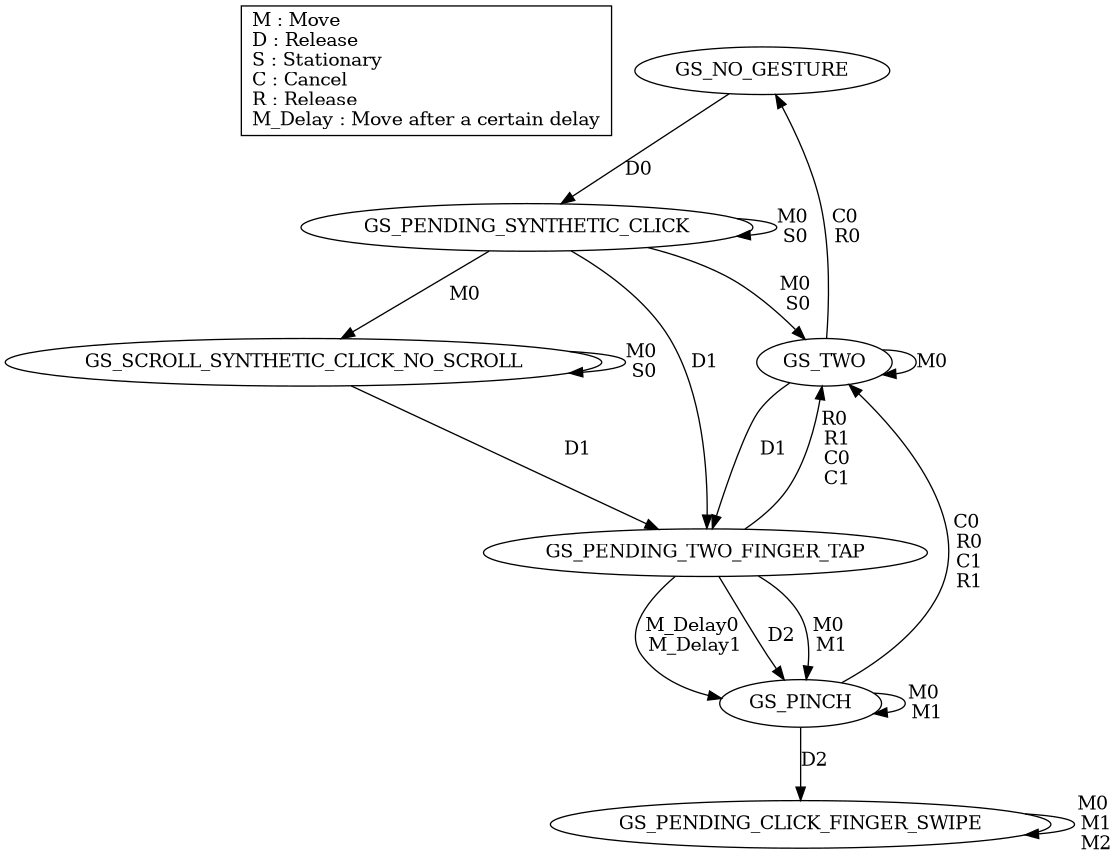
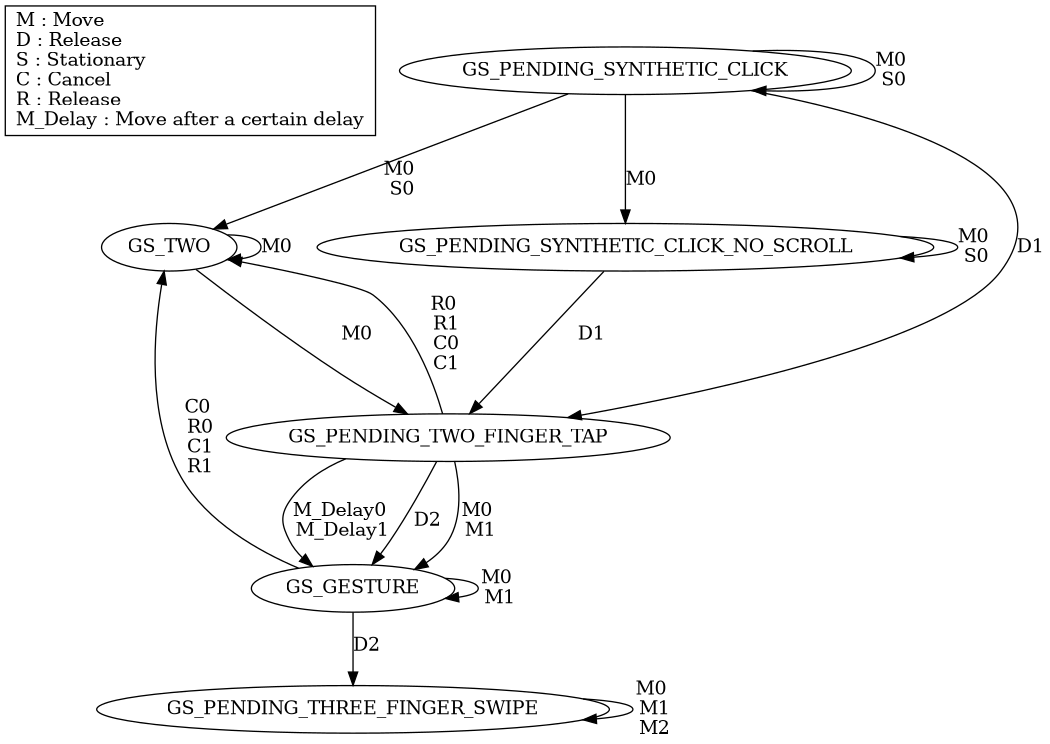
node "GS_NO_GESTURE": removed
node "GS_SCROLL_SYNTHETIC_CLICK_NO_SCROLL": label "GS_SCROLL_SYNTHETIC_CLICK_NO_SCROLL" -> "GS_PENDING_SYNTHETIC_CLICK_NO_SCROLL"
edge "GS_TWO" -> "GS_PENDING_TWO_FINGER_TAP": label "D1" -> "M0"
node "GS_PINCH": label "GS_PINCH" -> "GS_GESTURE"
node "GS_PENDING_CLICK_FINGER_SWIPE": label "GS_PENDING_CLICK_FINGER_SWIPE" -> "GS_PENDING_THREE_FINGER_SWIPE"
